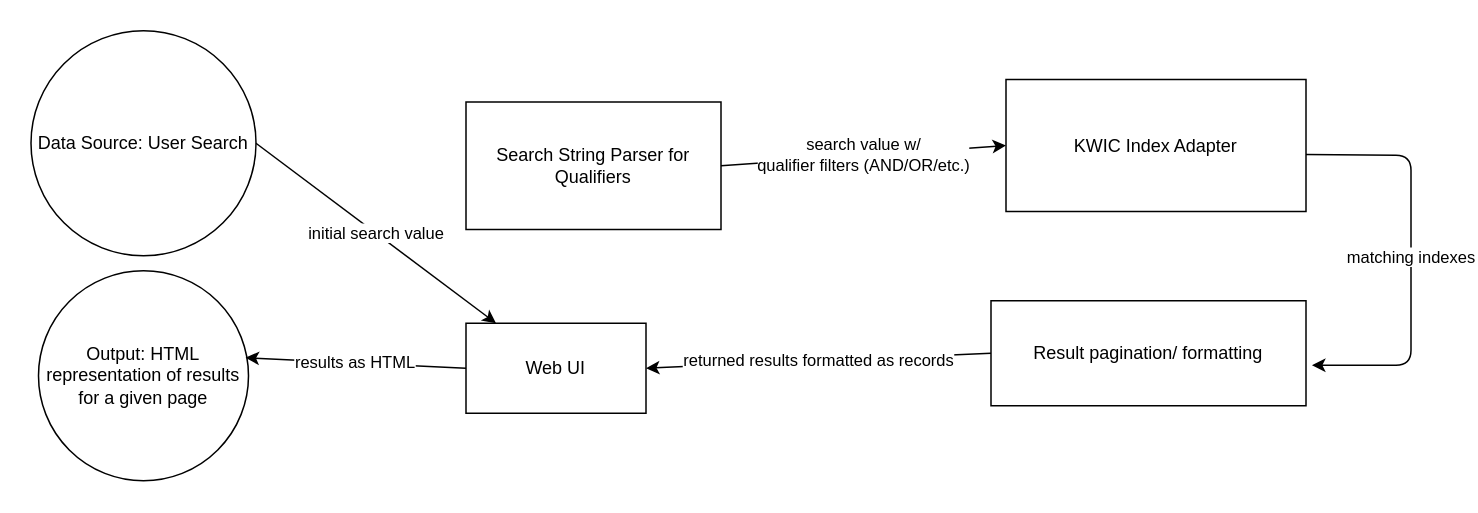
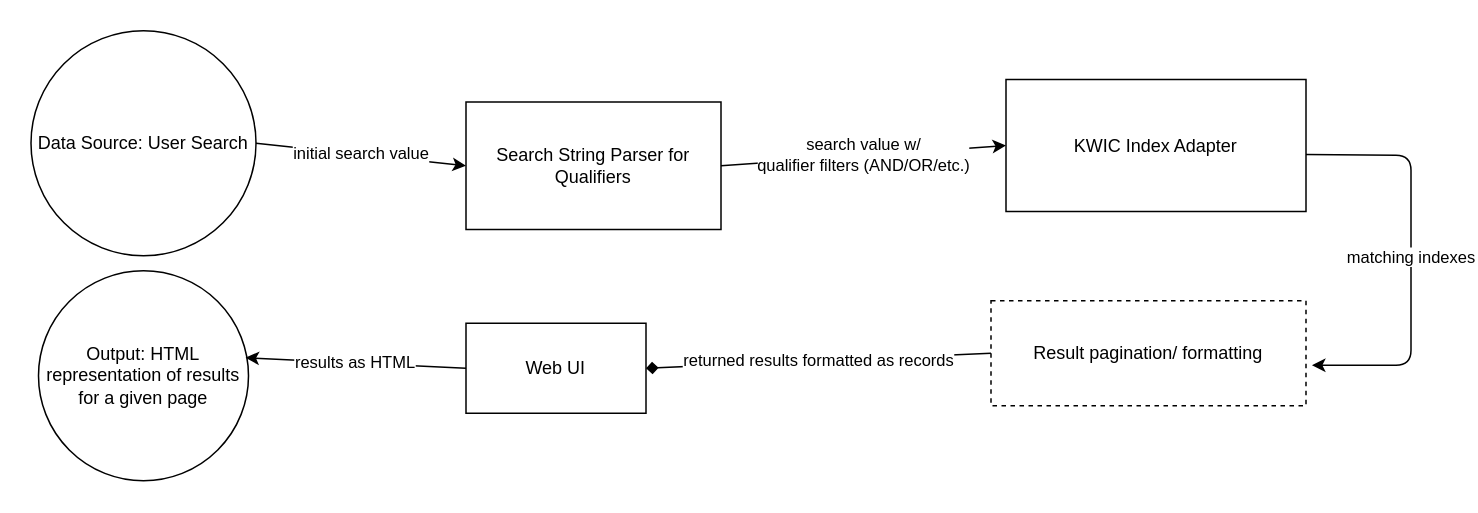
edge "Data Source: User Search" -> "Web UI": now "Data Source: User Search" -> "Search String Parser for Qualifiers"
node "Result pagination/ formatting": style solid -> dashed
edge "Result pagination/ formatting" -> "Web UI": arrowhead classic -> diamond
